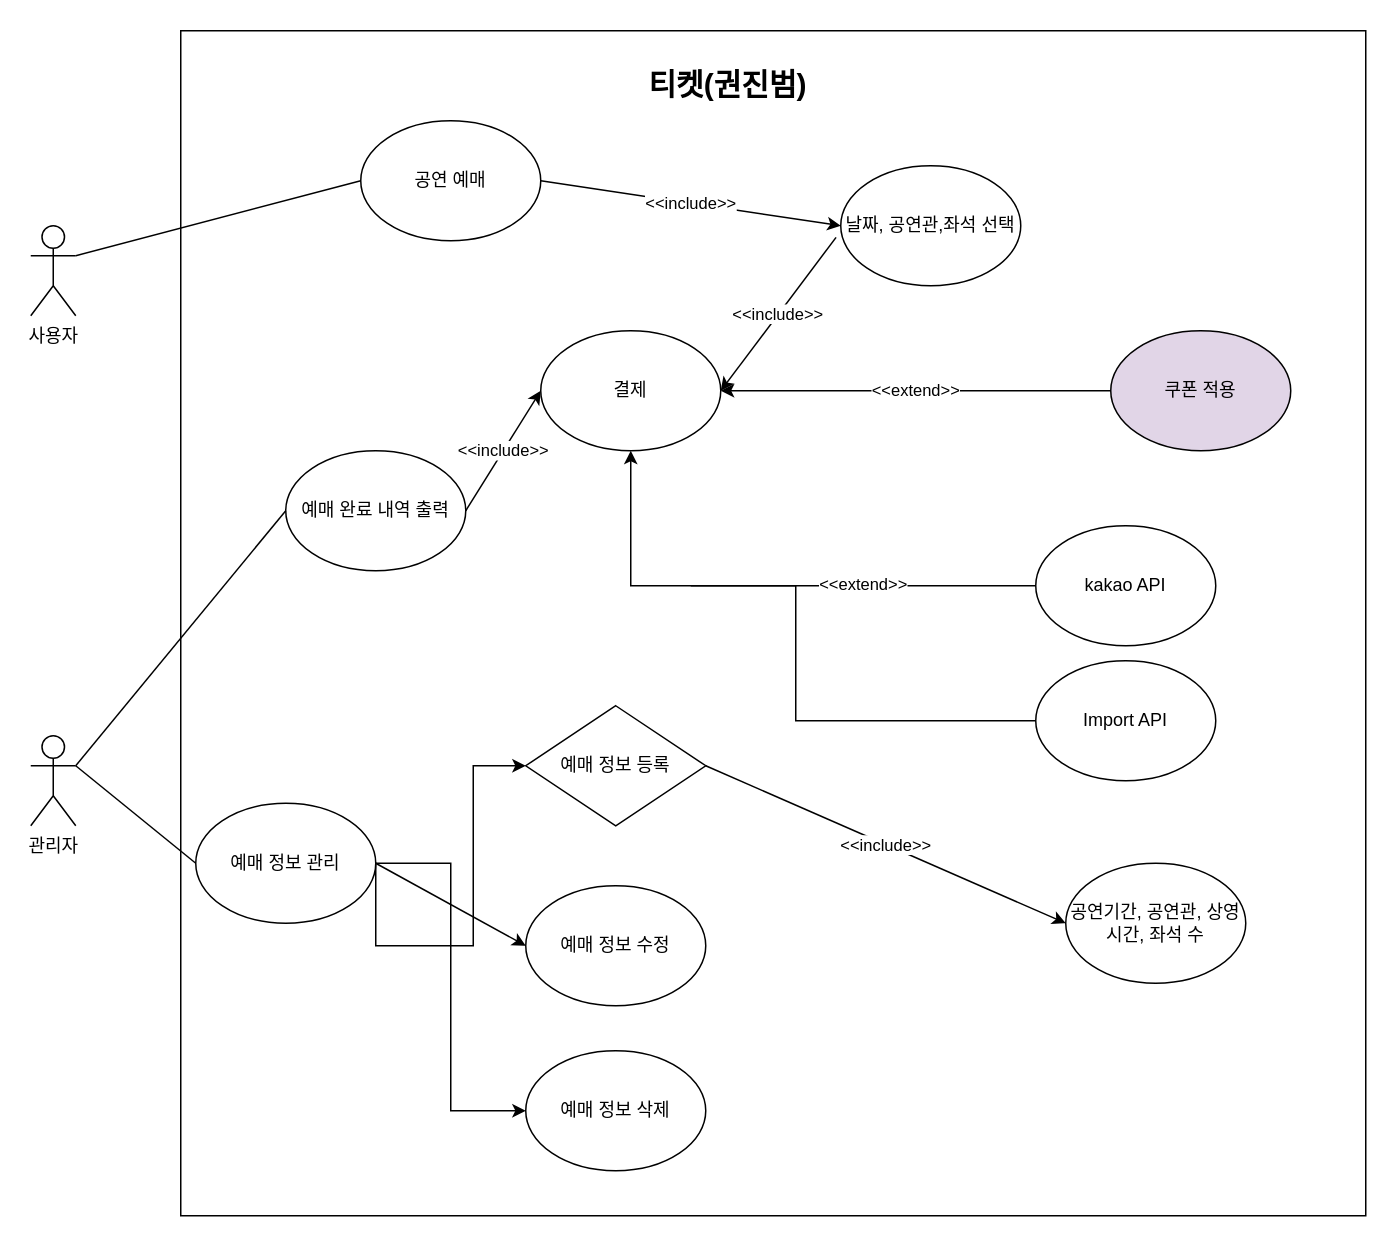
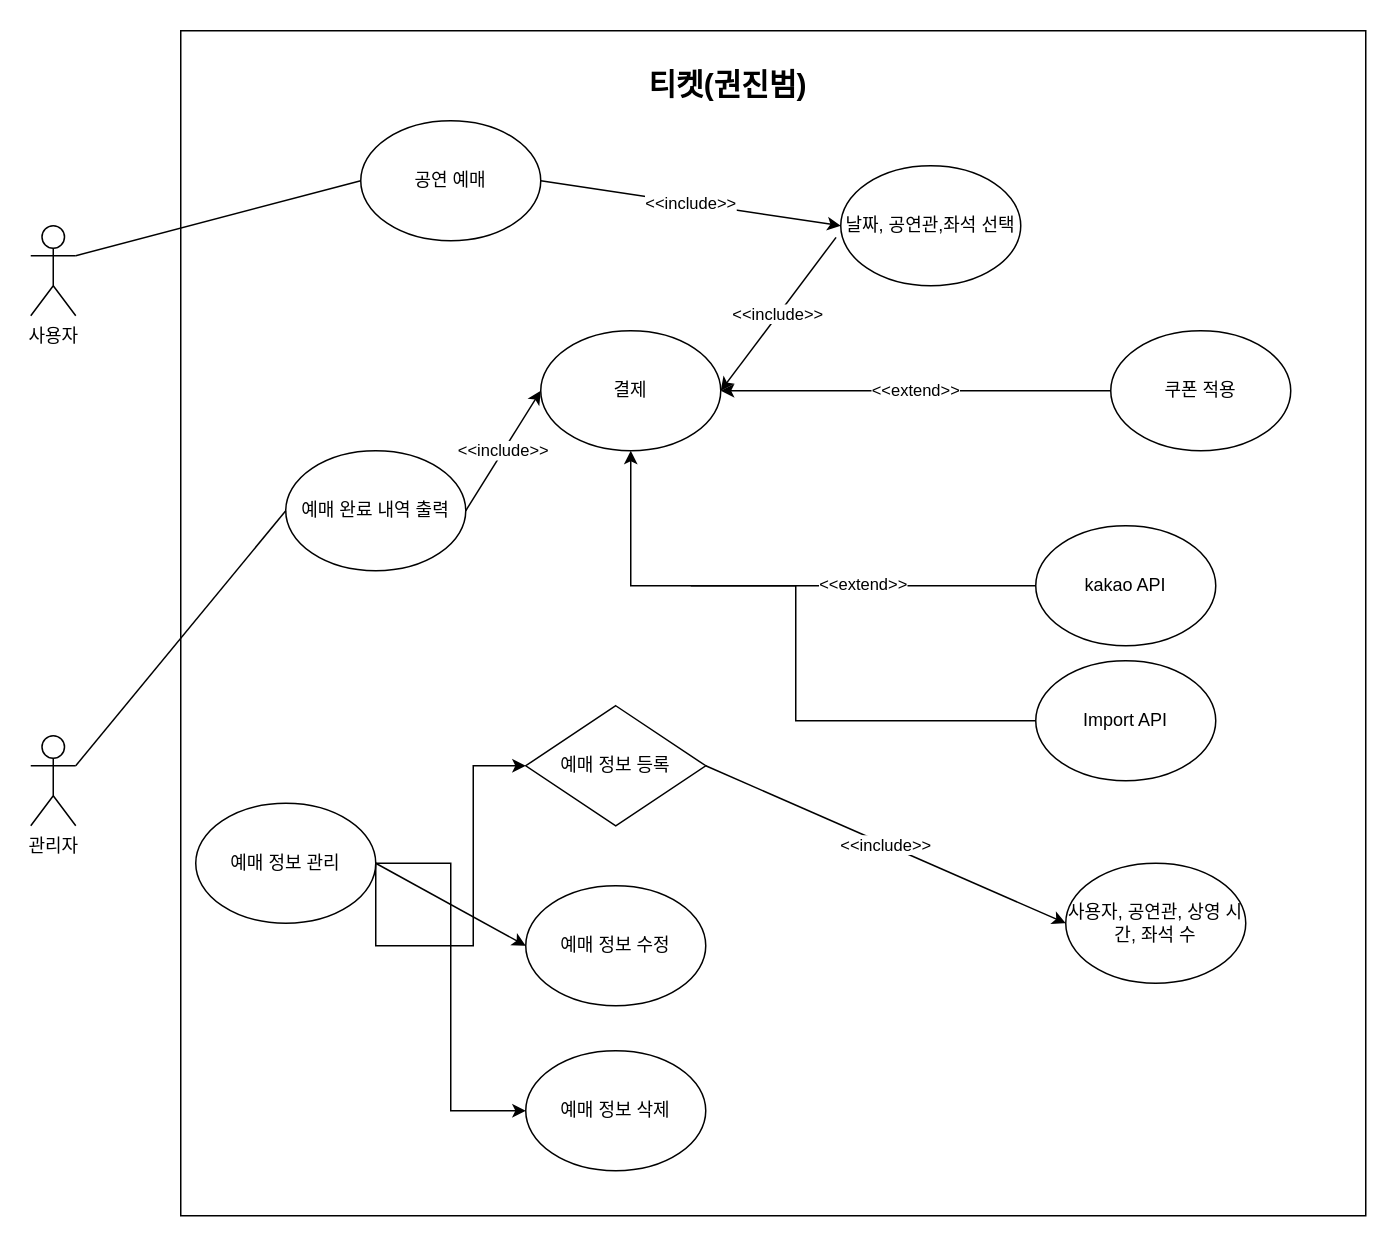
node "쿠폰 적용": fillcolor #e1d5e7 -> #ffffff
edge "관리자" -- "예매 정보 관리": removed
node "공연기간, 공연관, 상영 시간, 좌석 수": label "공연기간, 공연관, 상영 시간, 좌석 수" -> "사용자, 공연관, 상영 시간, 좌석 수"
